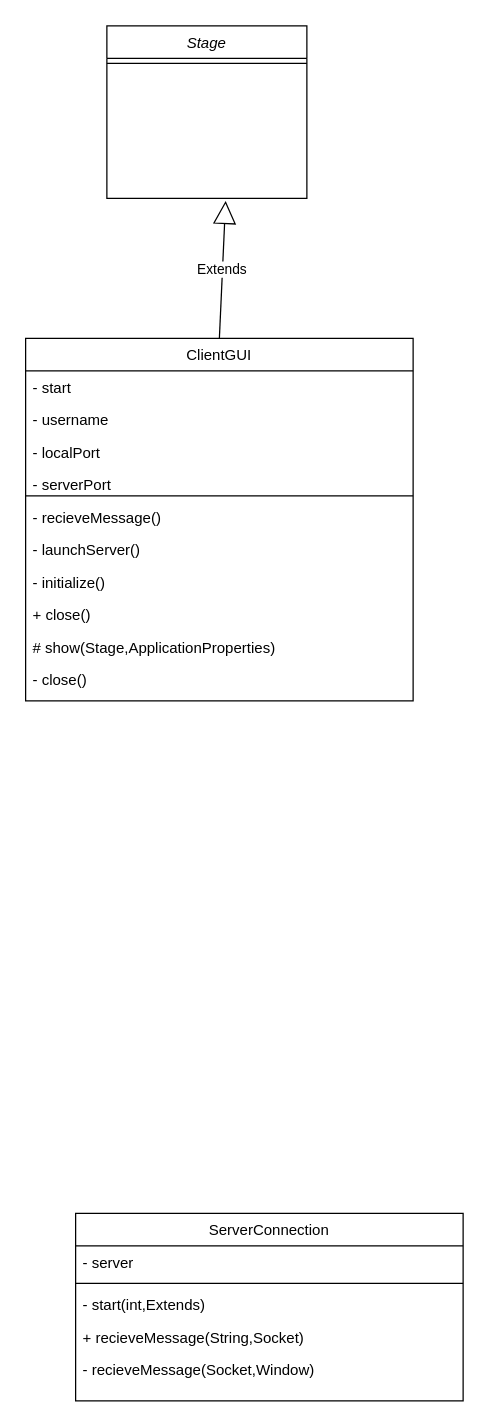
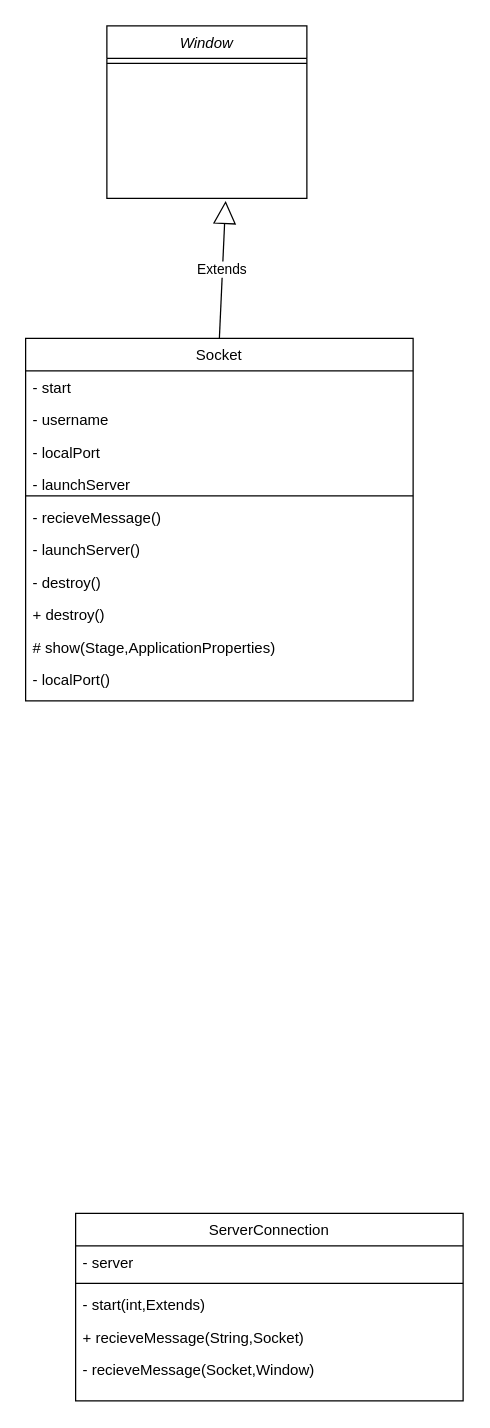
node "Stage": label "Stage" -> "Window"
node "ClientGUI": label "ClientGUI" -> "Socket"
node "- serverPort": label "- serverPort" -> "- launchServer"
node "- initialize()": label "- initialize()" -> "- destroy()"
node "+ close()": label "+ close()" -> "+ destroy()"
node "- close()": label "- close()" -> "- localPort()"
